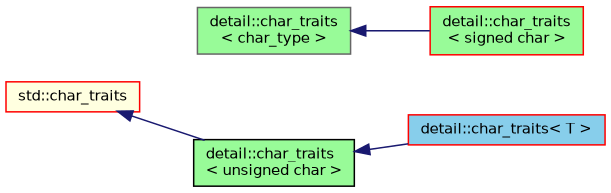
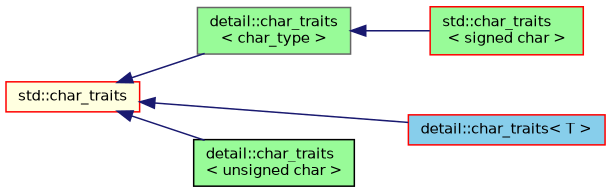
node "detail::char_traits < signed char >": label "detail::char_traits < signed char >" -> "std::char_traits < signed char >"
edge "detail::char_traits < char_type >" -> "std::char_traits": added
edge "detail::char_traits< T >" -> "detail::char_traits < unsigned char >": now "detail::char_traits< T >" -> "std::char_traits"
